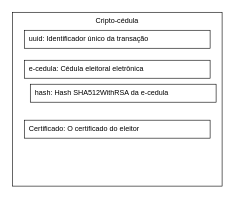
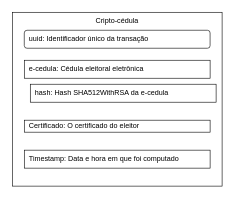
node "uuid: Identificador único da transação": shape rectangle -> rounded rectangle
node "Certificado: O certificado do eleitor": size 186x18 -> 186x12
node "Timestamp: Data e hora em que foi computado": added
